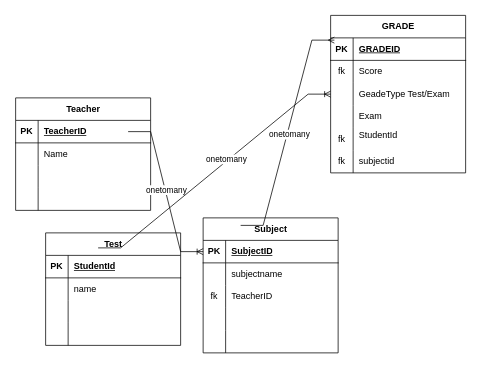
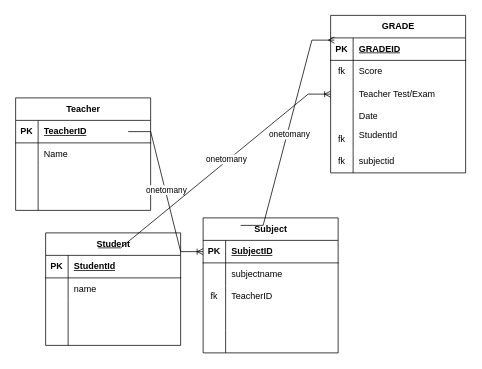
node "GeadeType Test/Exam": label "GeadeType Test/Exam" -> "Teacher Test/Exam"
node "Exam": label "Exam" -> "Date"
node "Test": label "Test" -> "Student"
